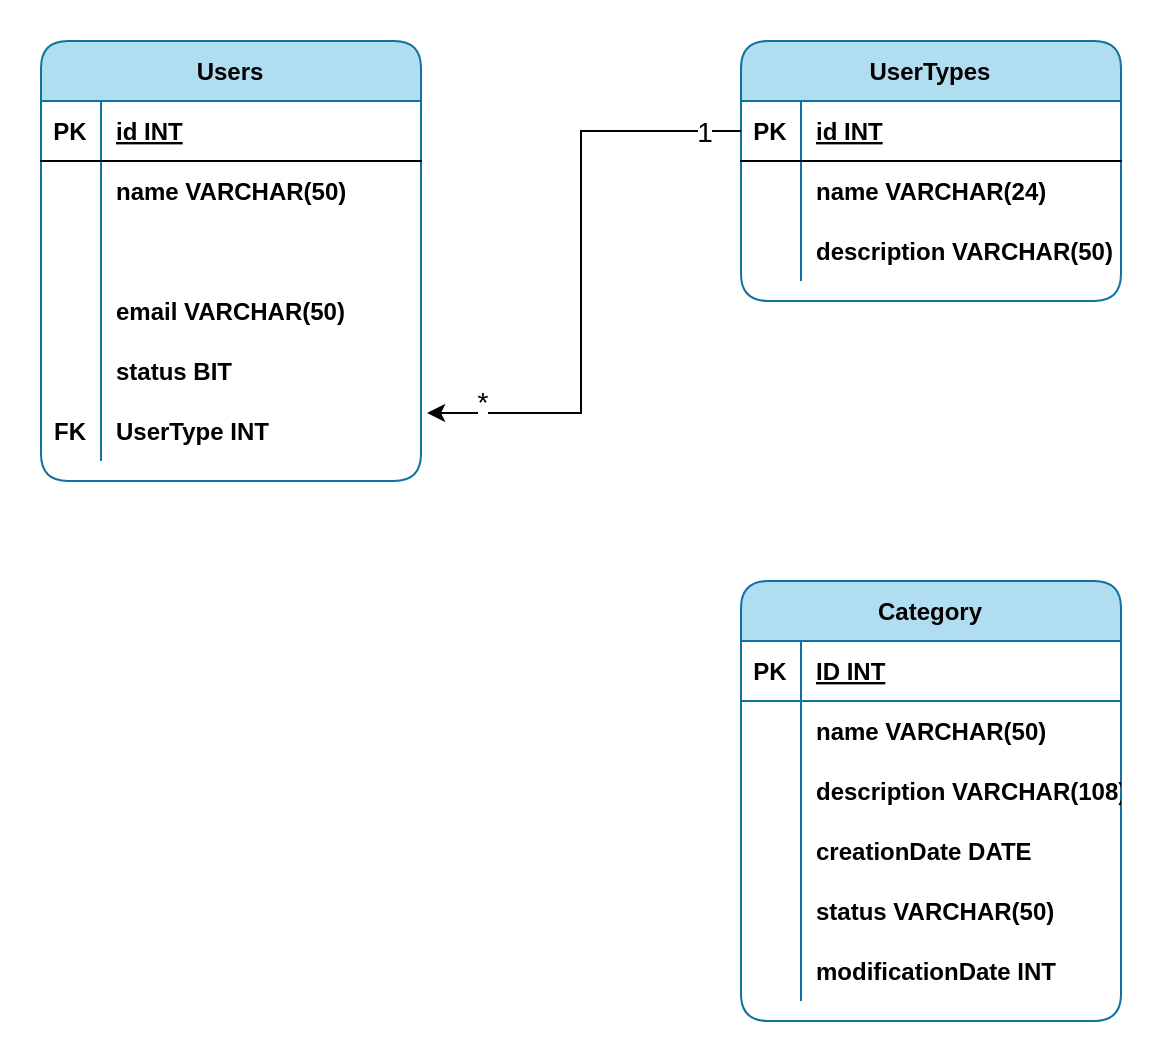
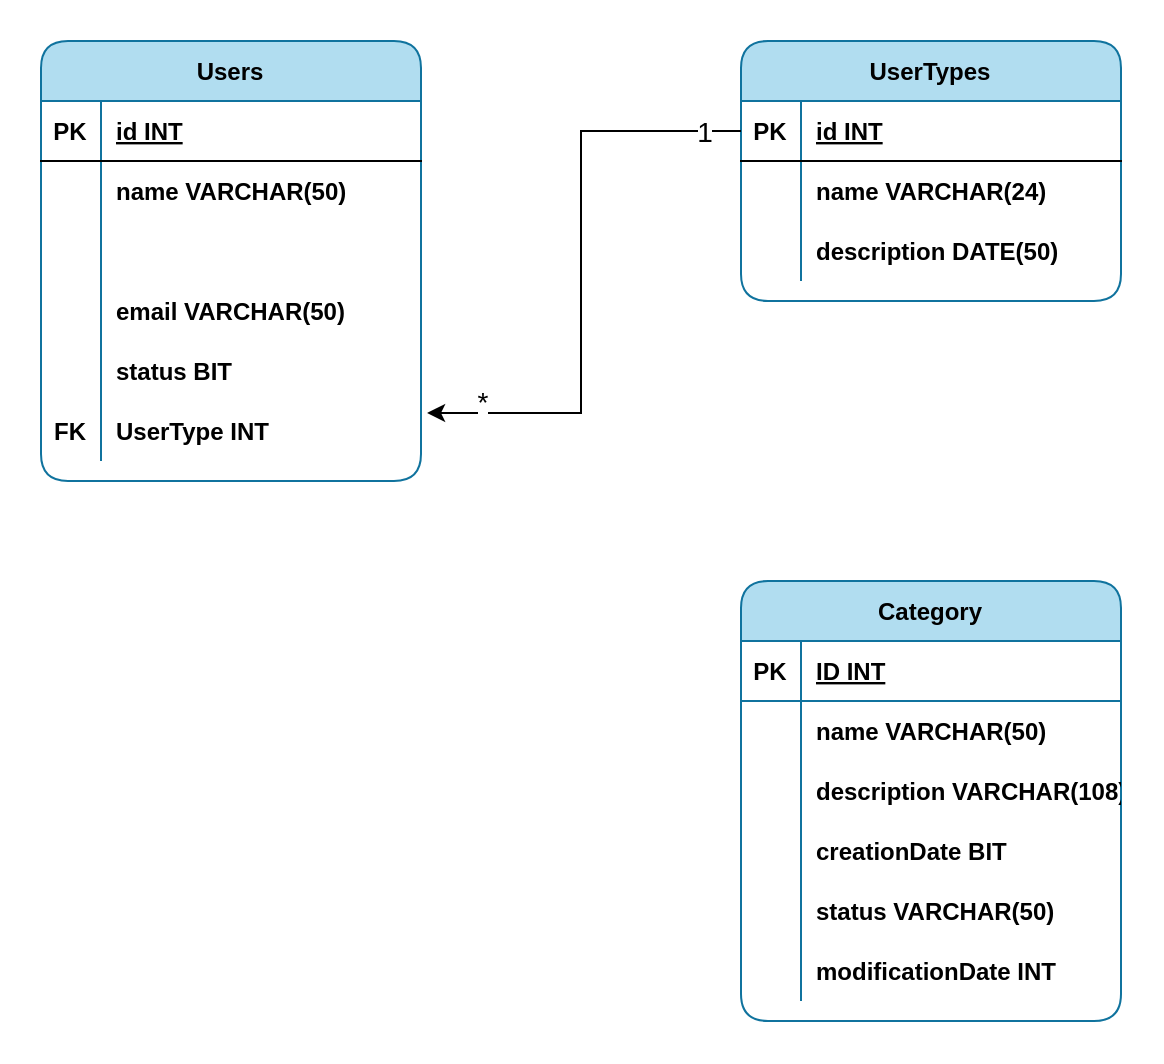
node "description VARCHAR(50)": label "description VARCHAR(50)" -> "description DATE(50)"
node "creationDate DATE": label "creationDate DATE" -> "creationDate BIT"
